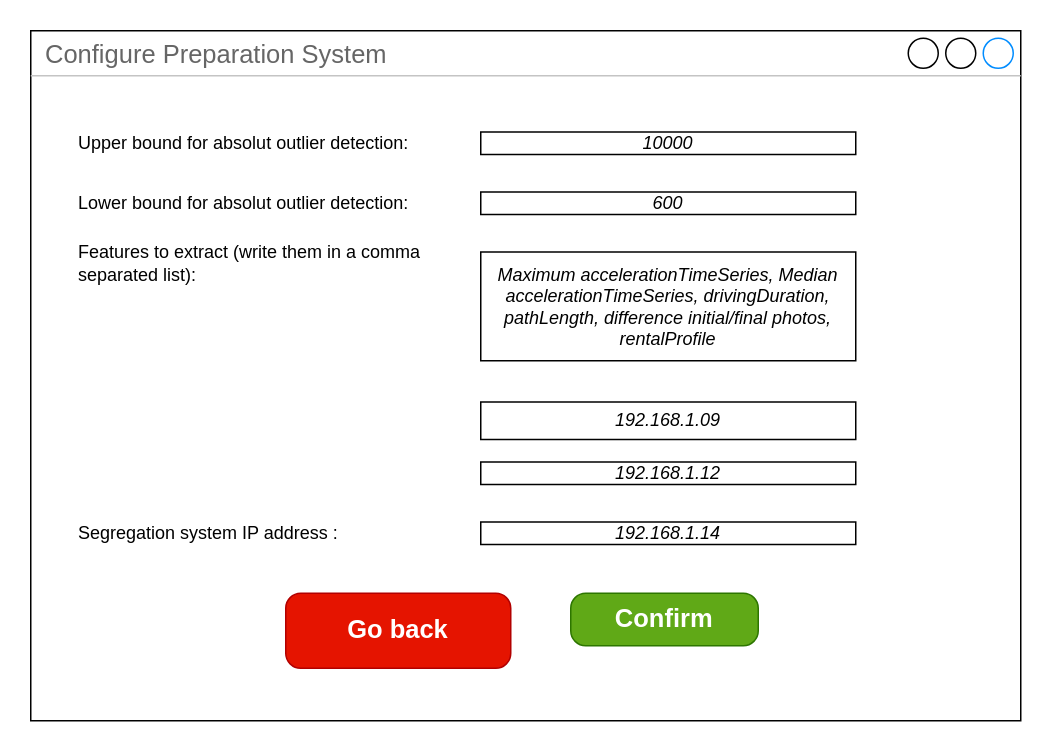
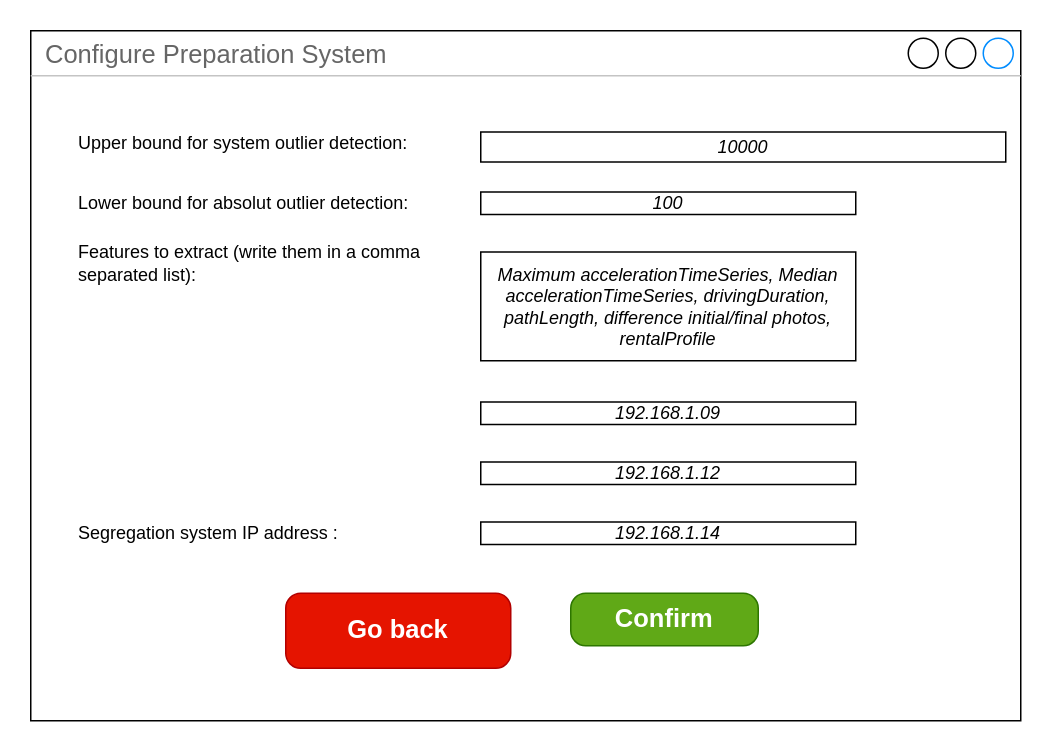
node "Upper bound for absolut outlier detection:": label "Upper bound for absolut outlier detection:" -> "Upper bound for system outlier detection:"
node "10000": size 375x23 -> 525x30
node "600": label "600" -> "100"
node "192.168.1.09": size 375x38 -> 375x23
